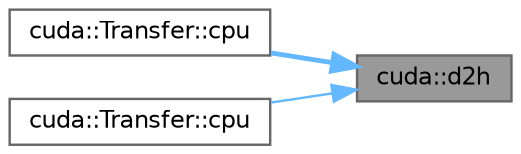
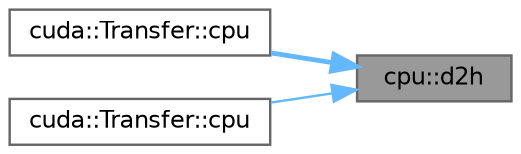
node "cuda::d2h": label "cuda::d2h" -> "cpu::d2h"
